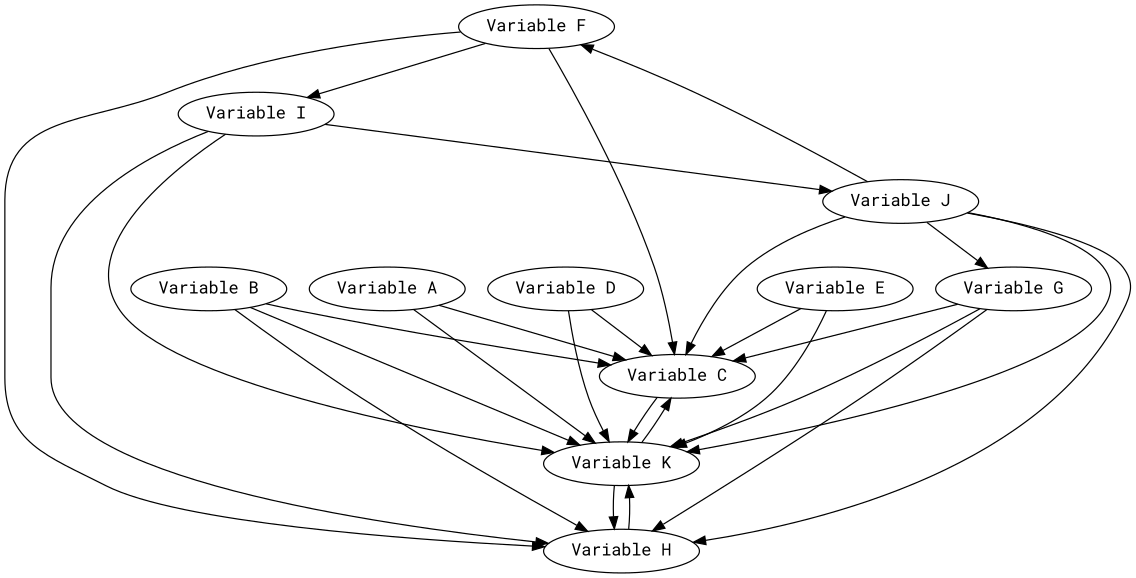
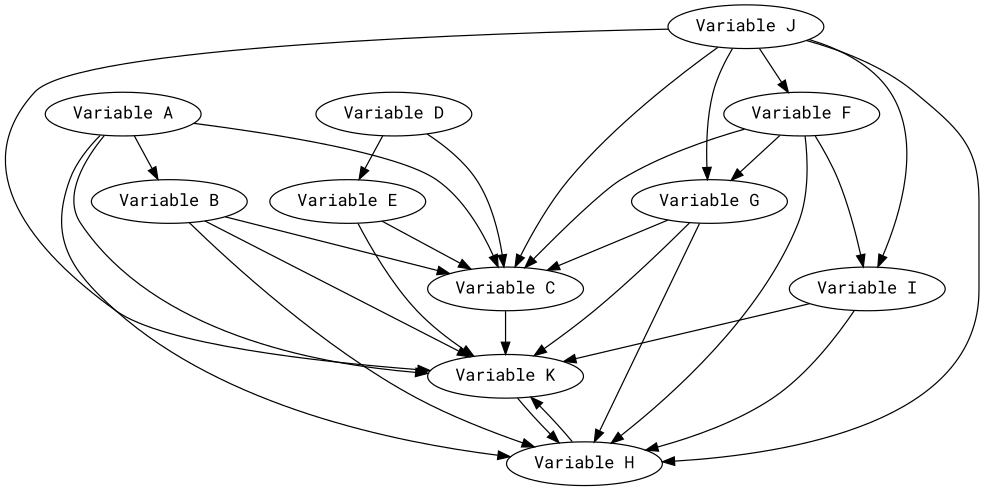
edge "Variable A" -> "Variable B": added
edge "Variable F" -> "Variable G": added
edge "Variable I" -> "Variable J": reversed
edge "Variable A" -> "Variable H": added
edge "Variable D" -> "Variable K": now "Variable D" -> "Variable E"
edge "Variable K" -> "Variable C": removed
